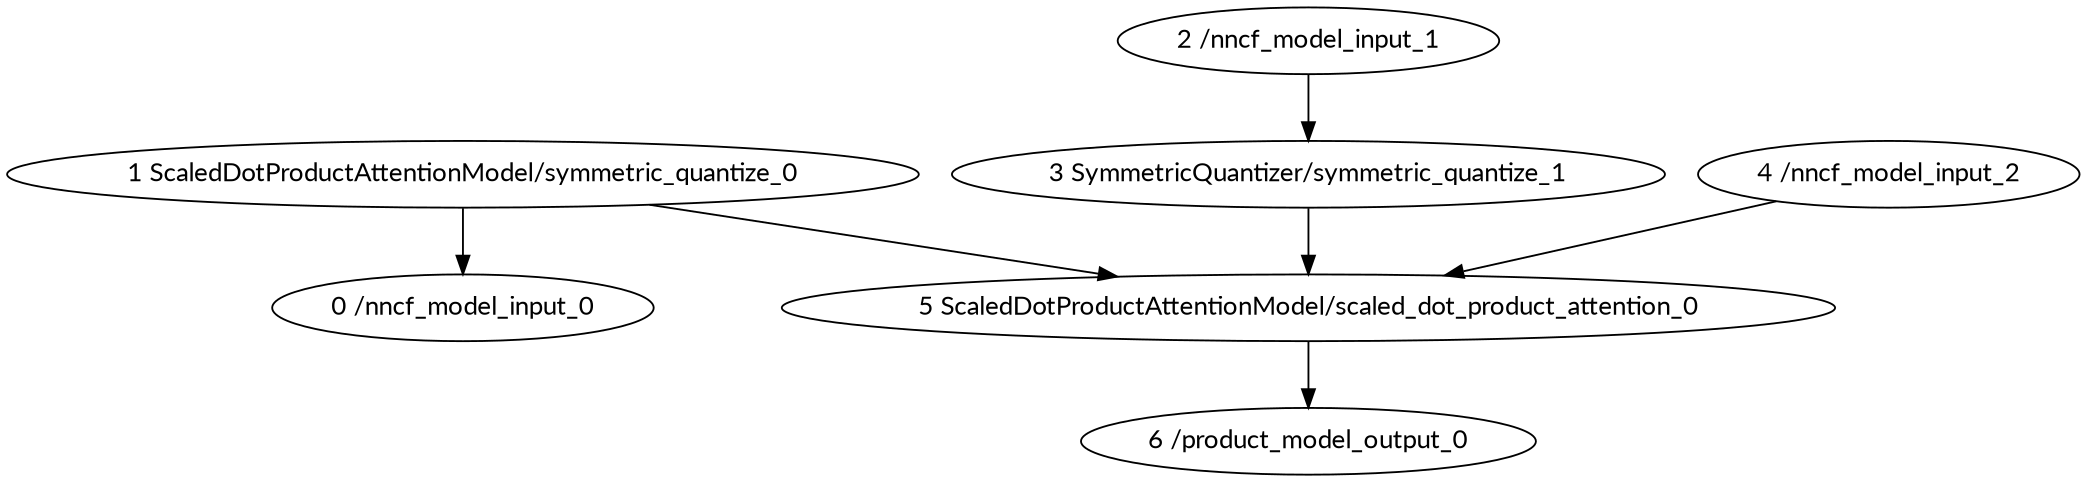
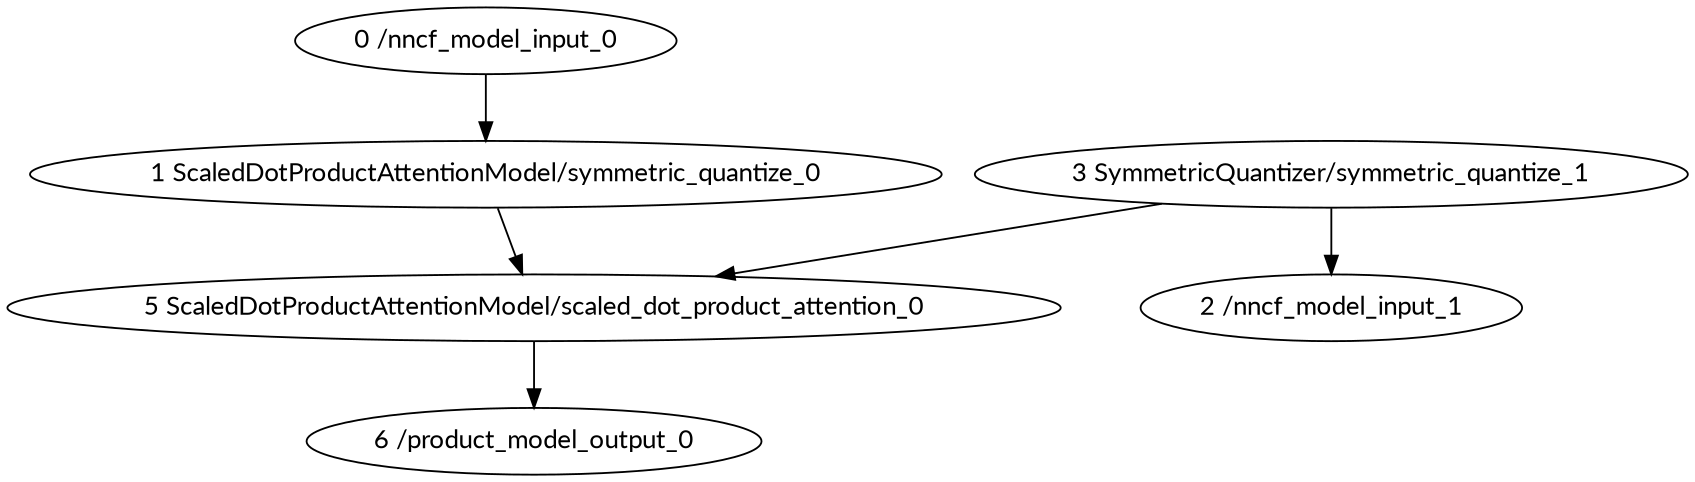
edge "2 /nncf_model_input_1" -> "3 SymmetricQuantizer/symmetric_quantize_1": reversed
node "4 /nncf_model_input_2": removed
edge "1 ScaledDotProductAttentionModel/symmetric_quantize_0" -> "0 /nncf_model_input_0": reversed
